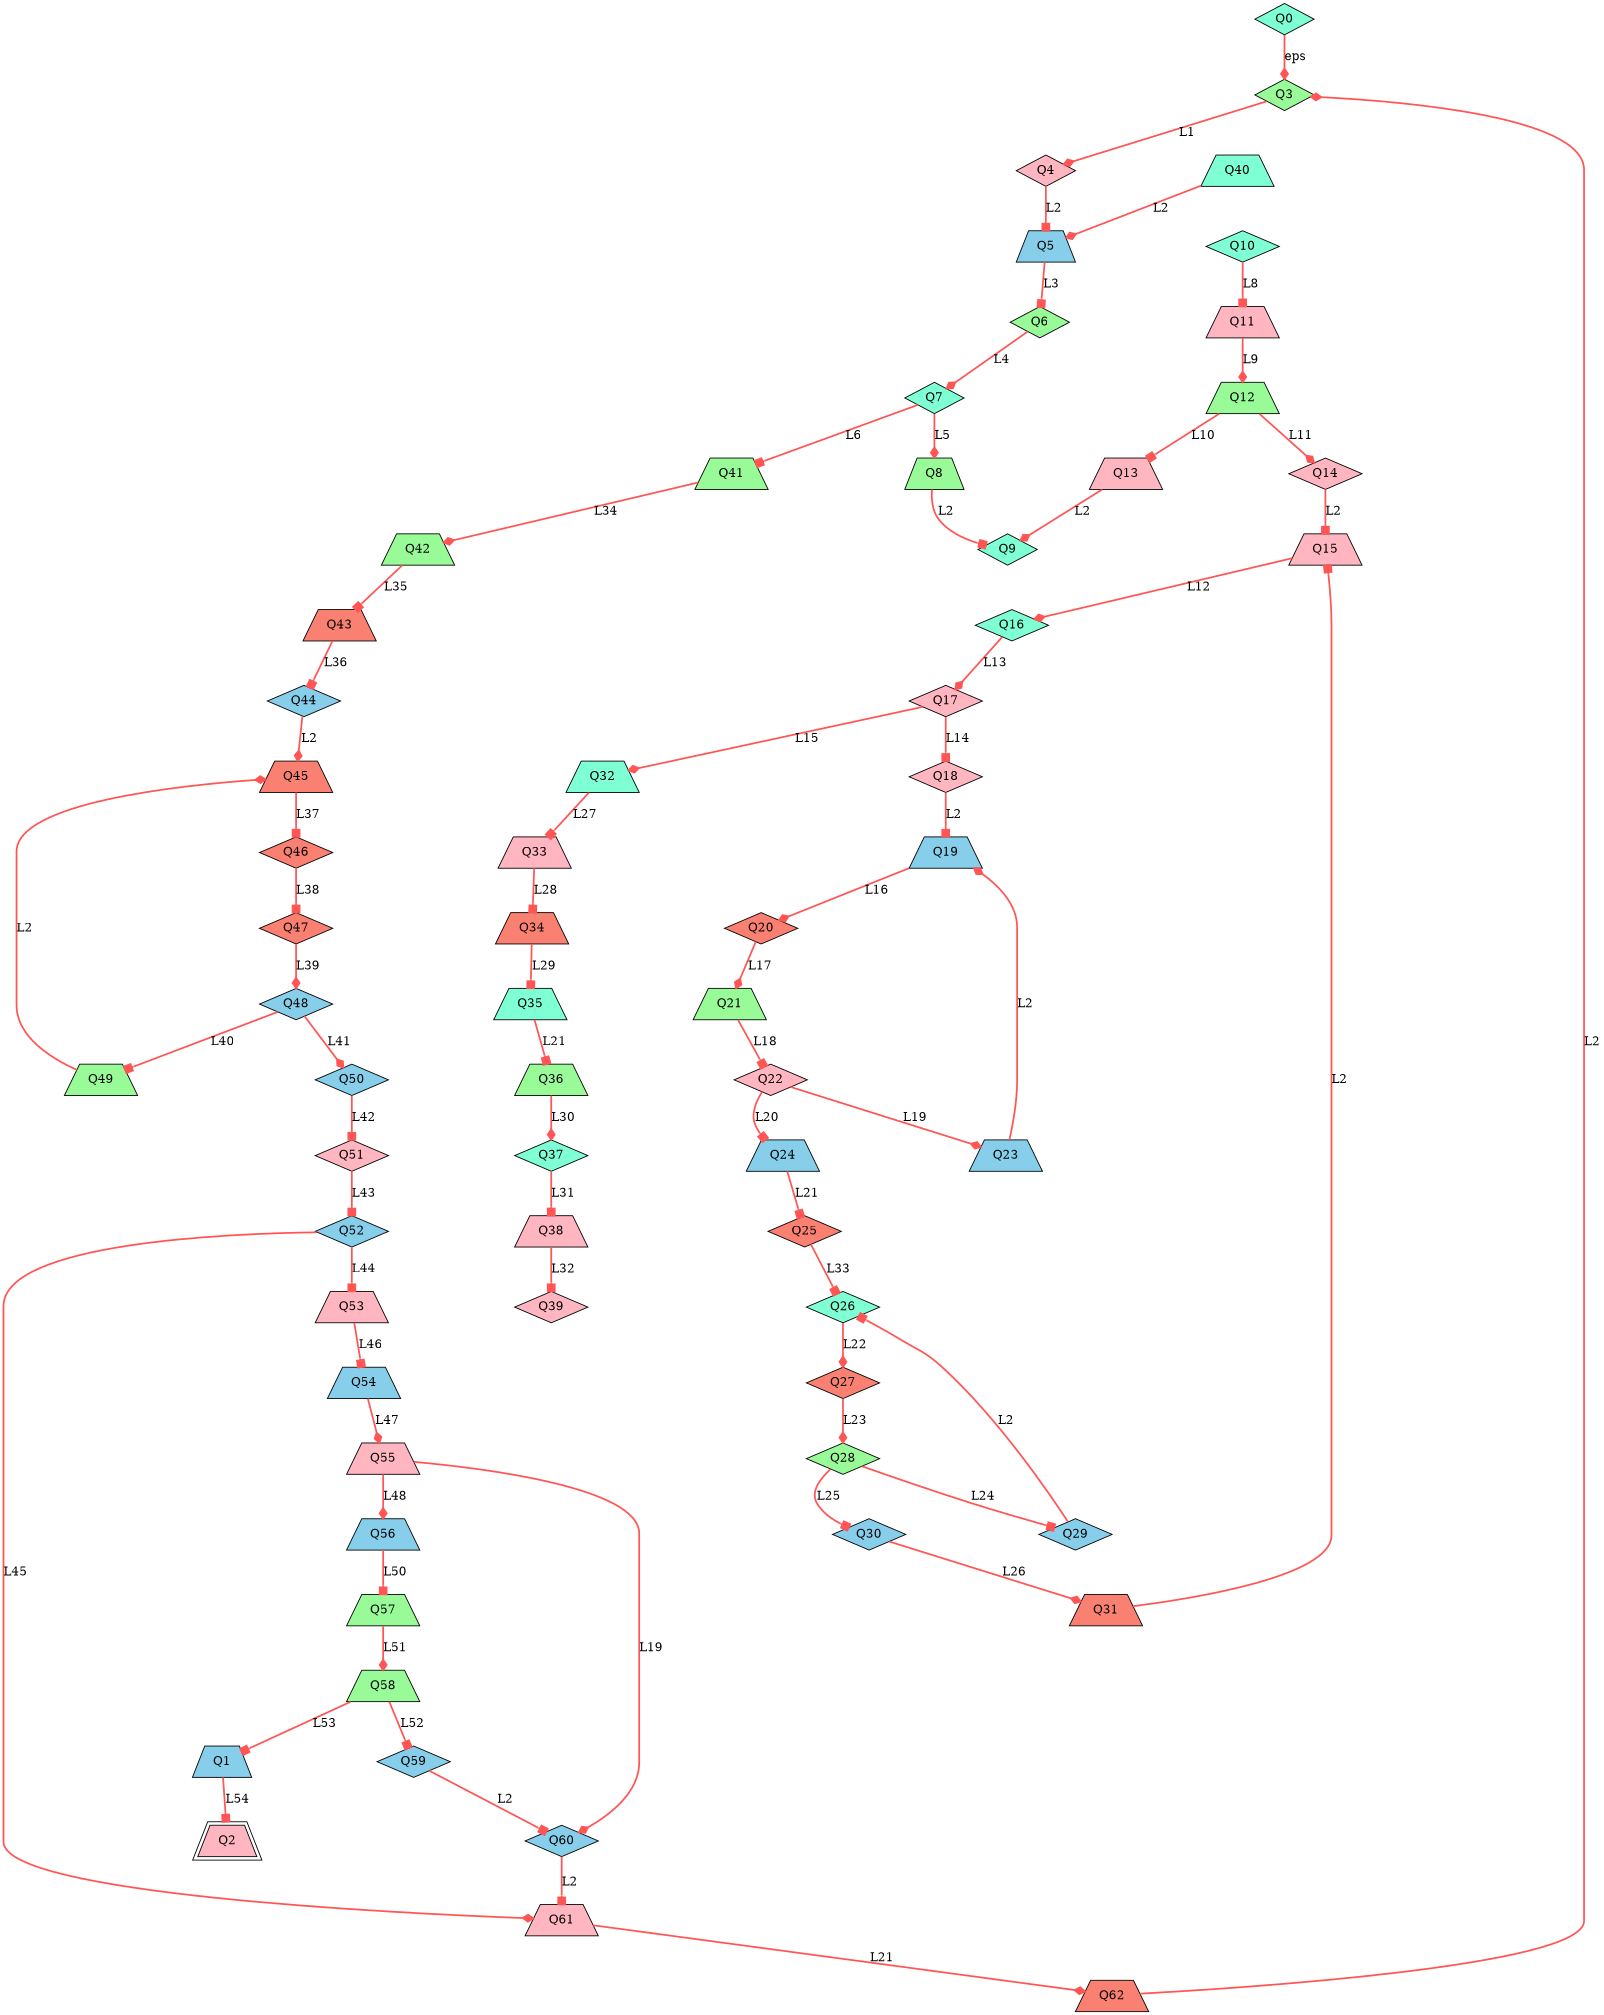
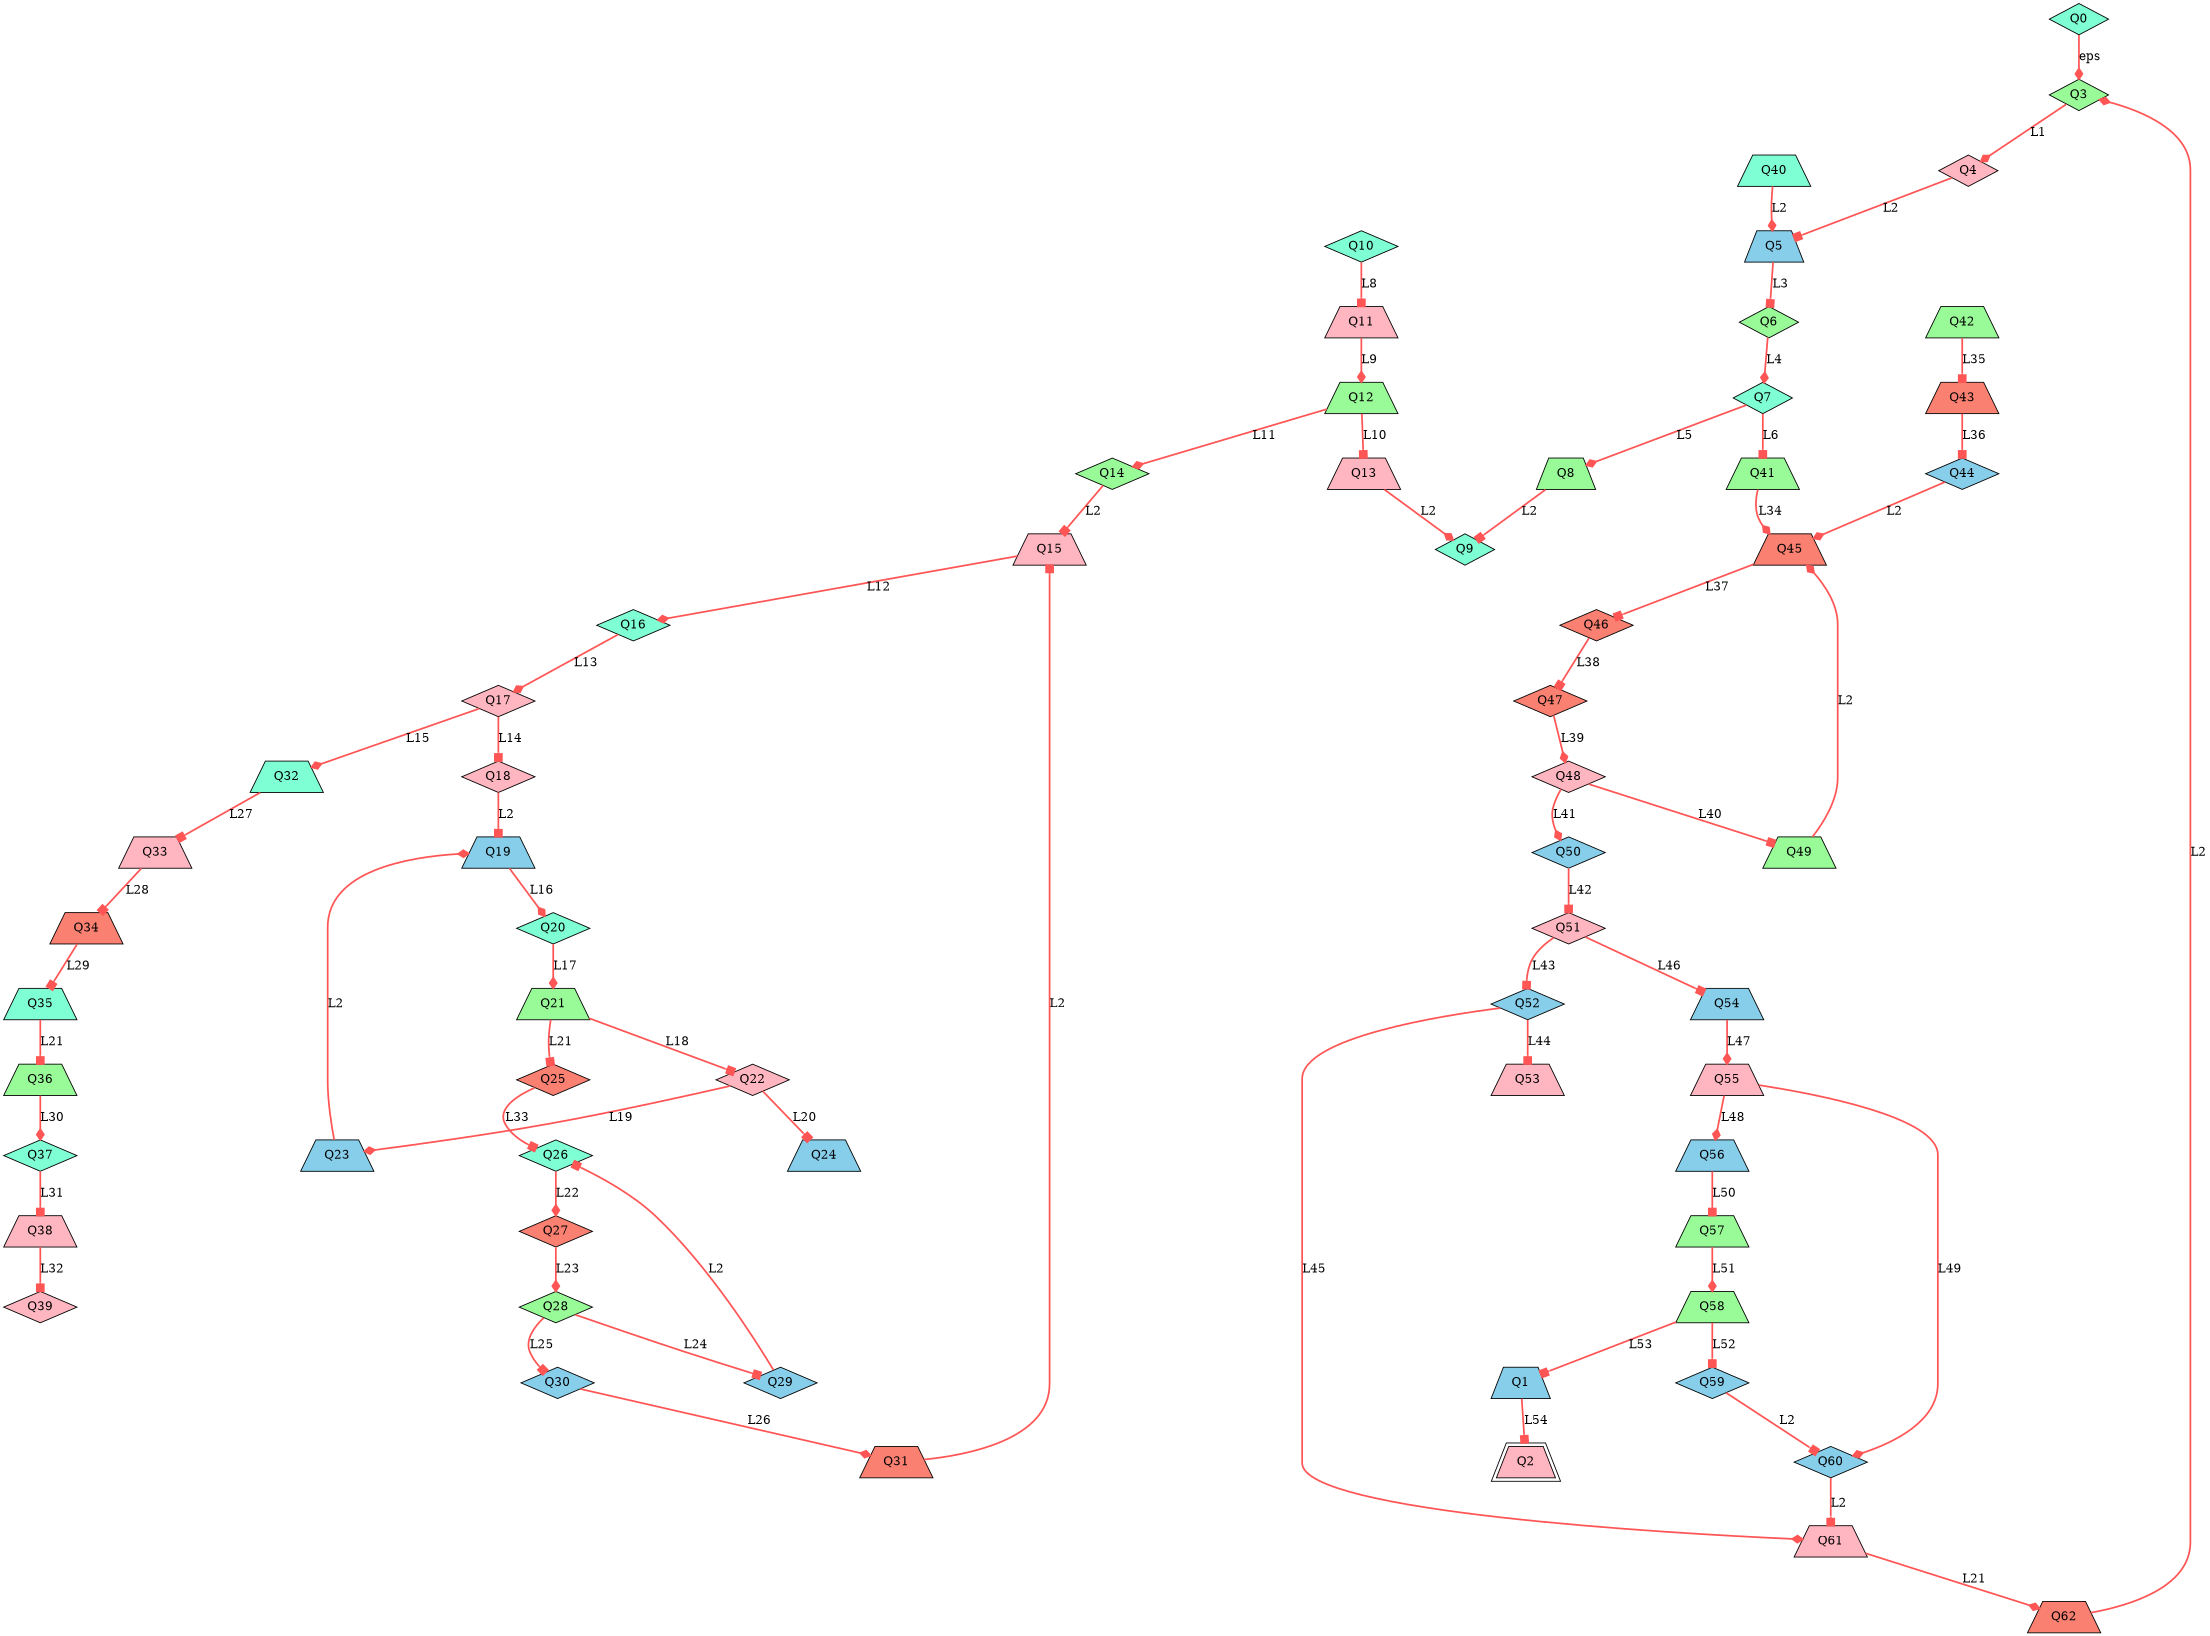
node "Q14": fillcolor lightpink -> palegreen
edge "Q41" -> "Q42": now "Q41" -> "Q45"
node "Q20": fillcolor salmon -> aquamarine
node "Q48": fillcolor skyblue -> lightpink
edge "Q24" -> "Q25": now "Q21" -> "Q25"
edge "Q53" -> "Q54": now "Q51" -> "Q54"
edge "Q55" -> "Q60": label "L19" -> "L49"
